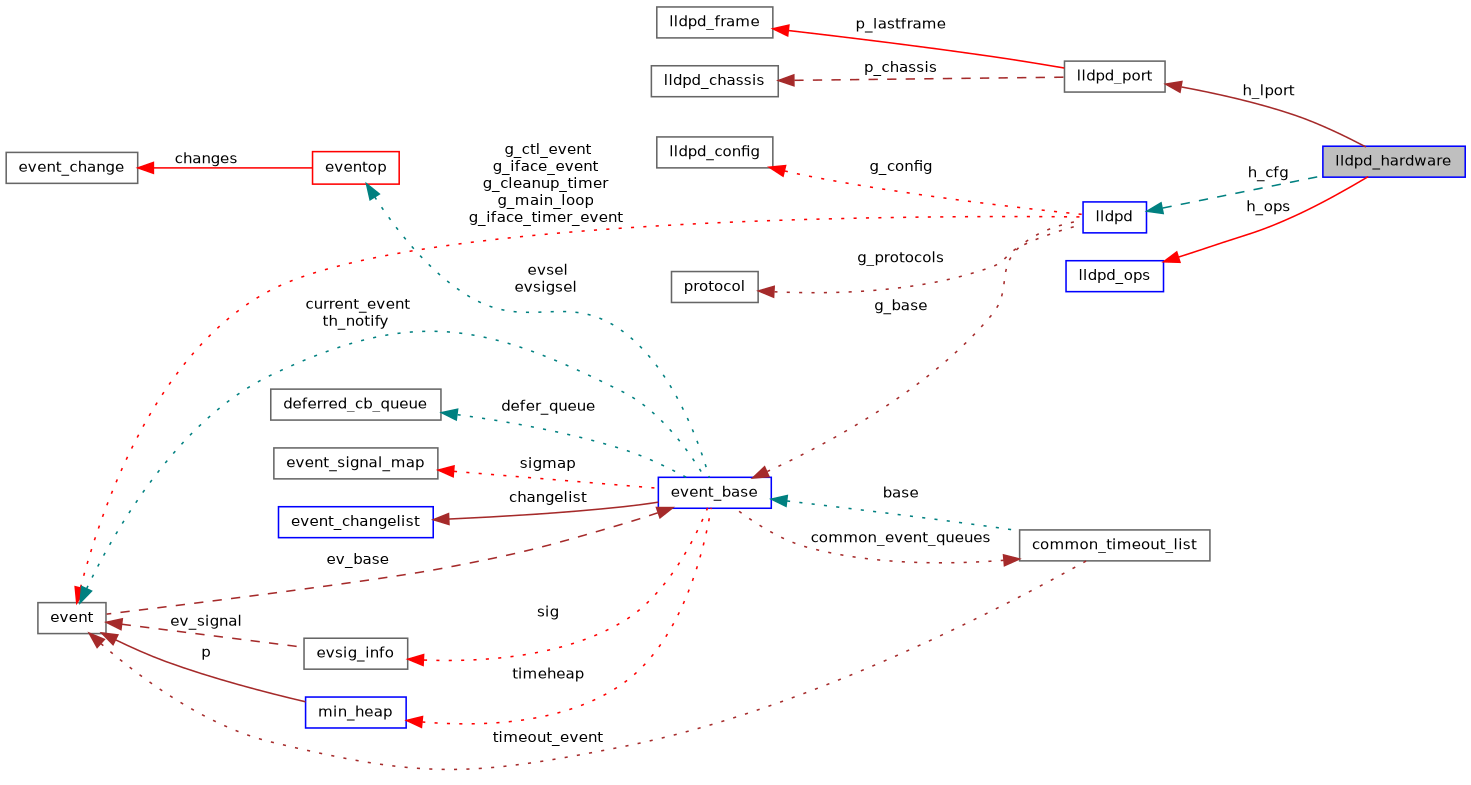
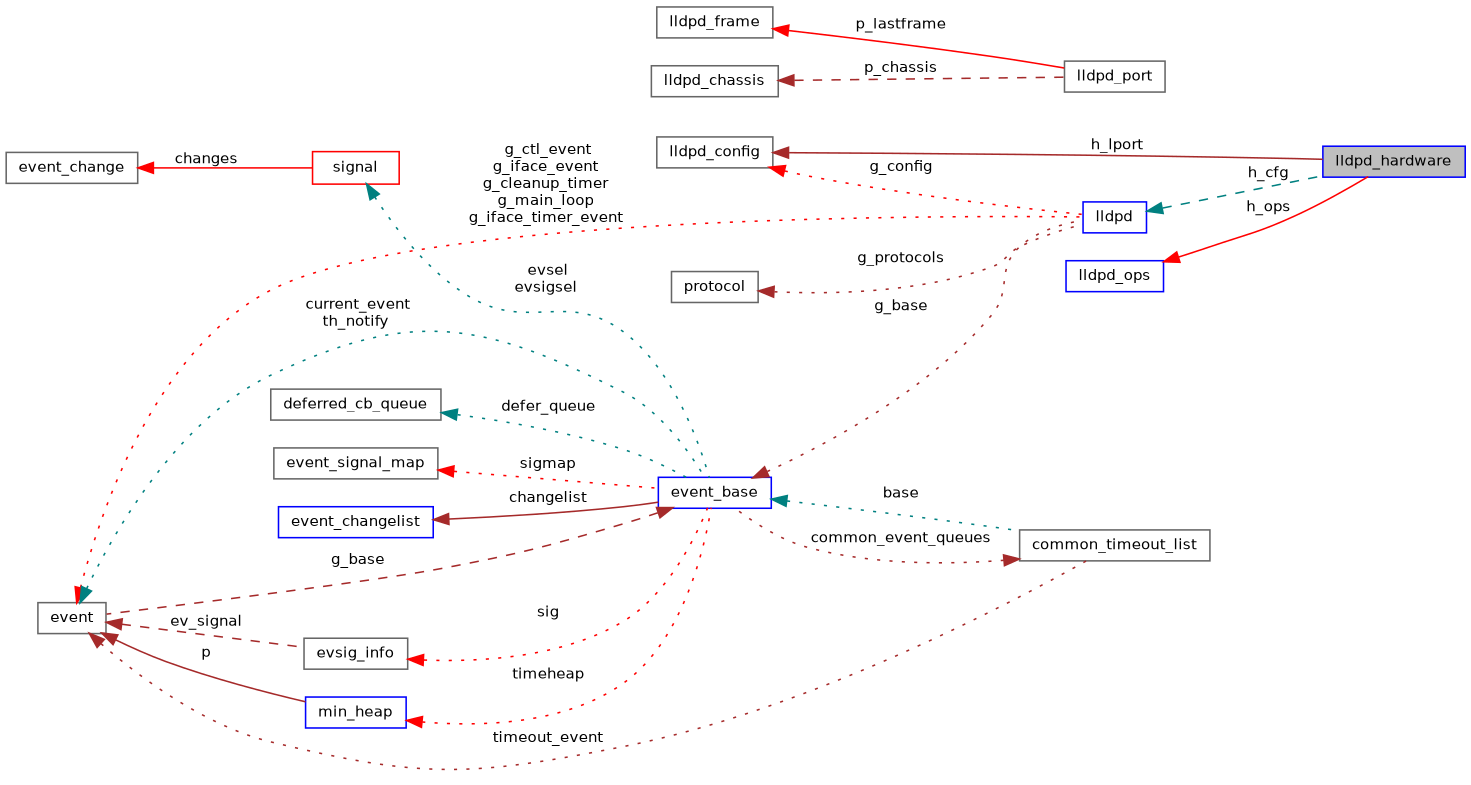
edge "lldpd_hardware" -> "lldpd_port": now "lldpd_hardware" -> "lldpd_config"
node "eventop": label "eventop" -> "signal"
edge "event" -> "event_base": label " ev_base" -> " g_base"
